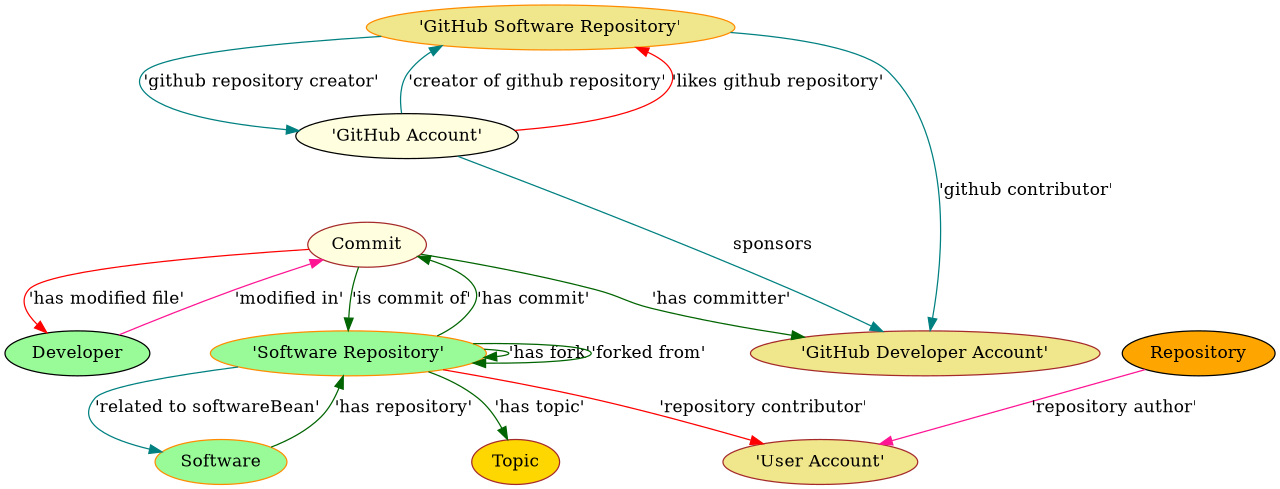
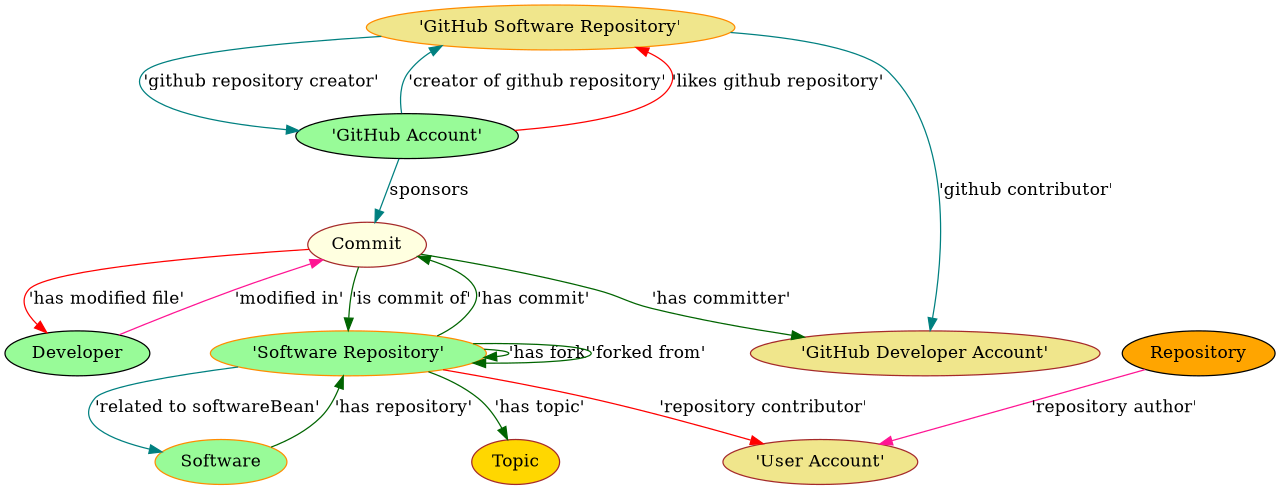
node "'GitHub Account'": fillcolor lightyellow -> palegreen
edge "'GitHub Account'" -> "'GitHub Developer Account'": now "'GitHub Account'" -> "Commit"
